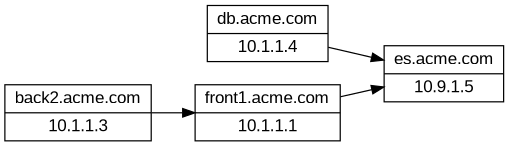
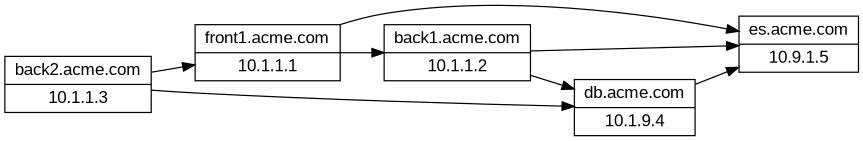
node "db.acme.com": text "10.1.1.4" -> "10.1.9.4"
node "back1.acme.com": added
edge "back2.acme.com" -> "db.acme.com": added
